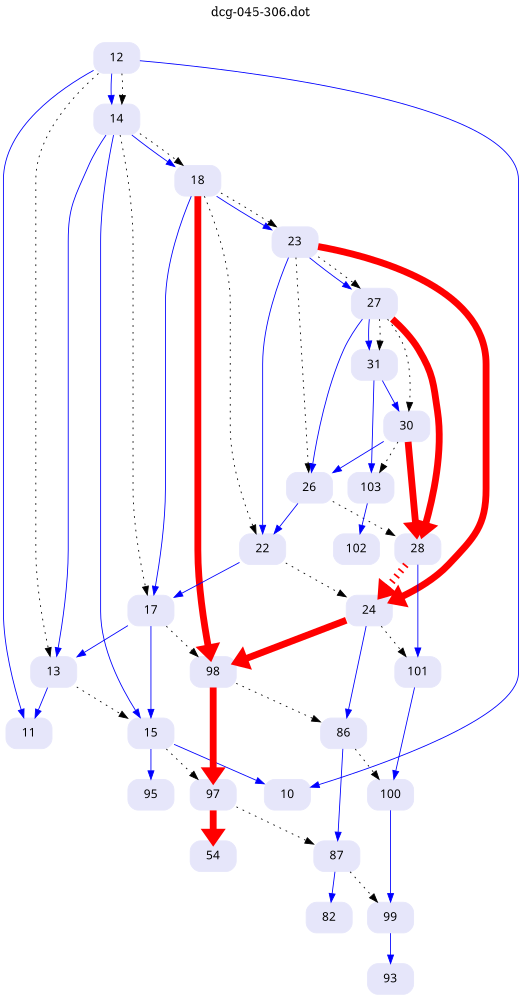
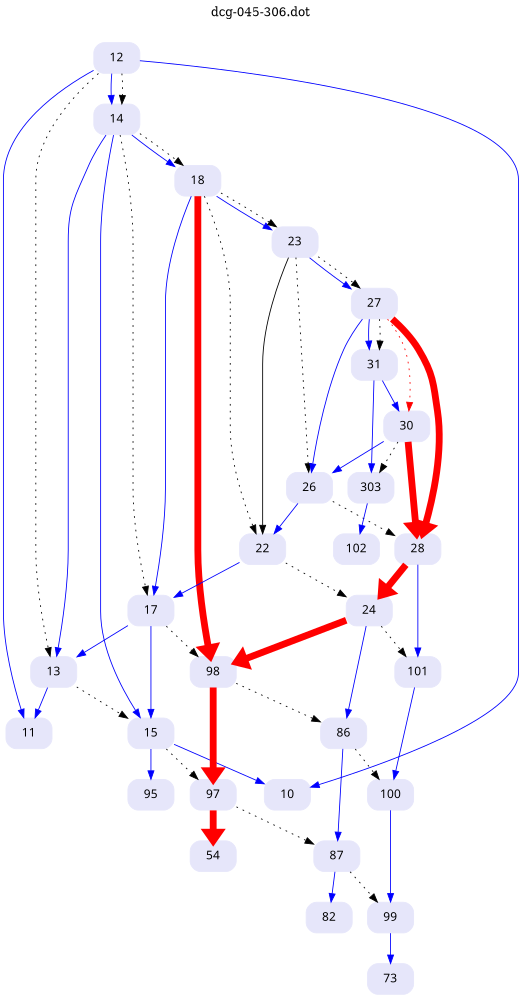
edge "27" -> "30": color black -> red
edge "23" -> "24": removed
edge "23" -> "22": color blue -> black
node "103": label "103" -> "303"
edge "28" -> "24": style dotted -> solid
node "93": label "93" -> "73"
